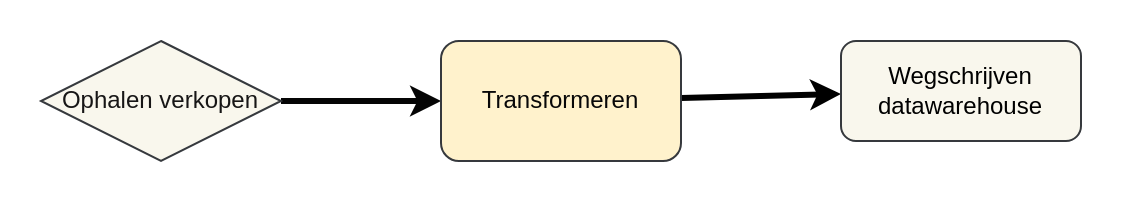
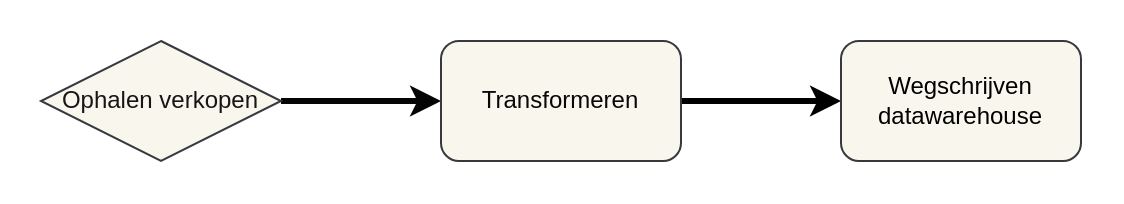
node "Wegschrijven datawarehouse": size 240x100 -> 240x120
node "Transformeren": fillcolor #fff2cc -> #f9f7ed
